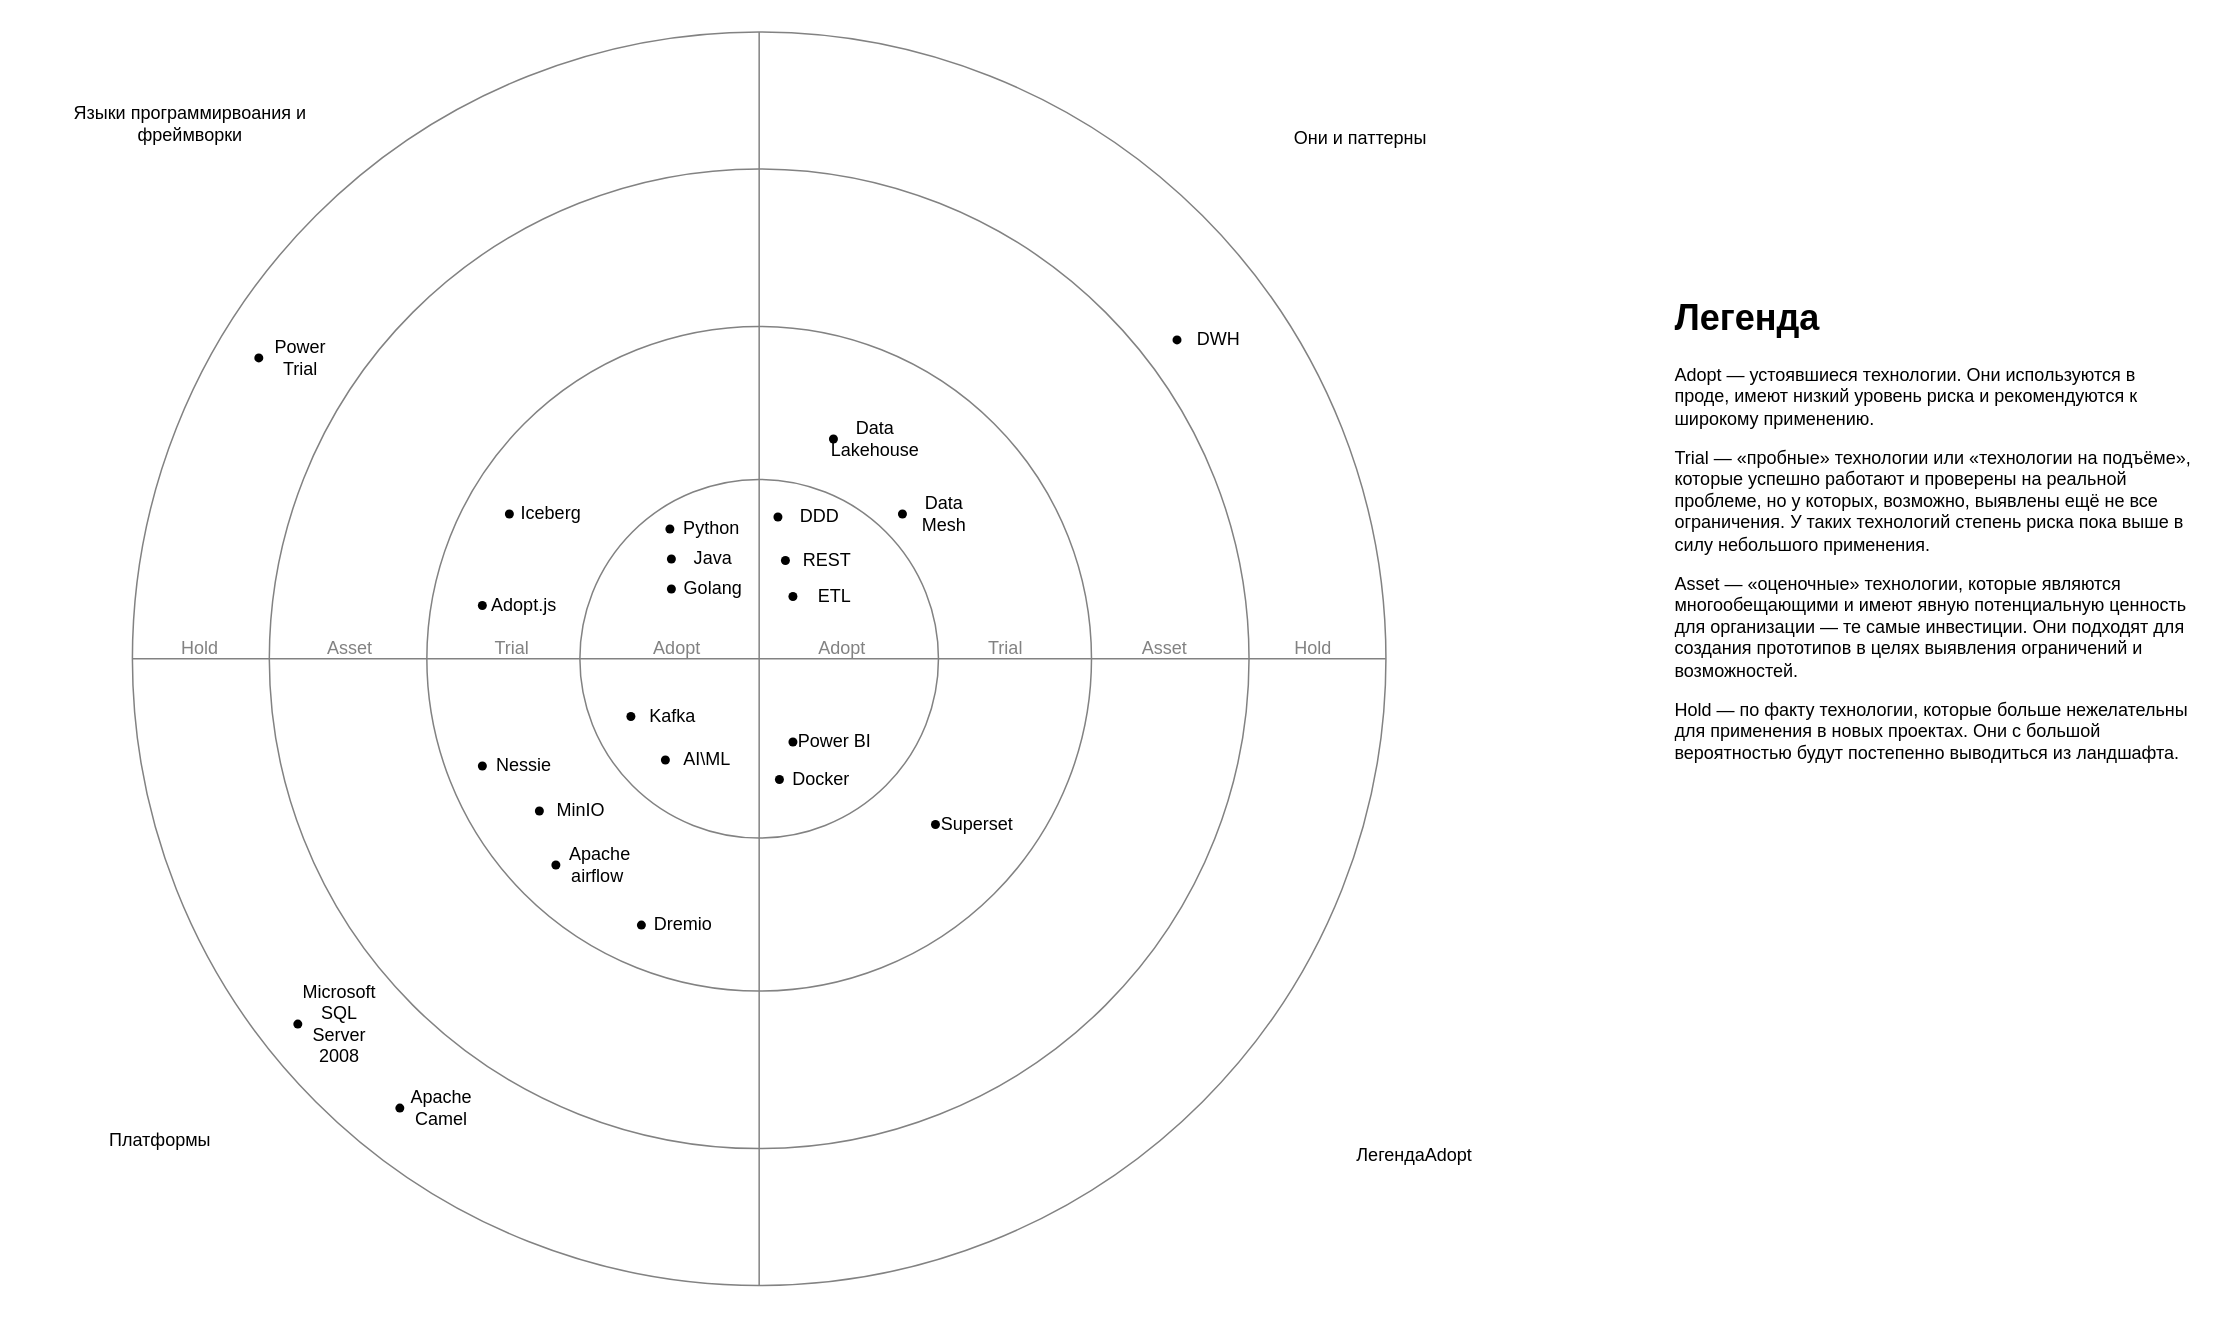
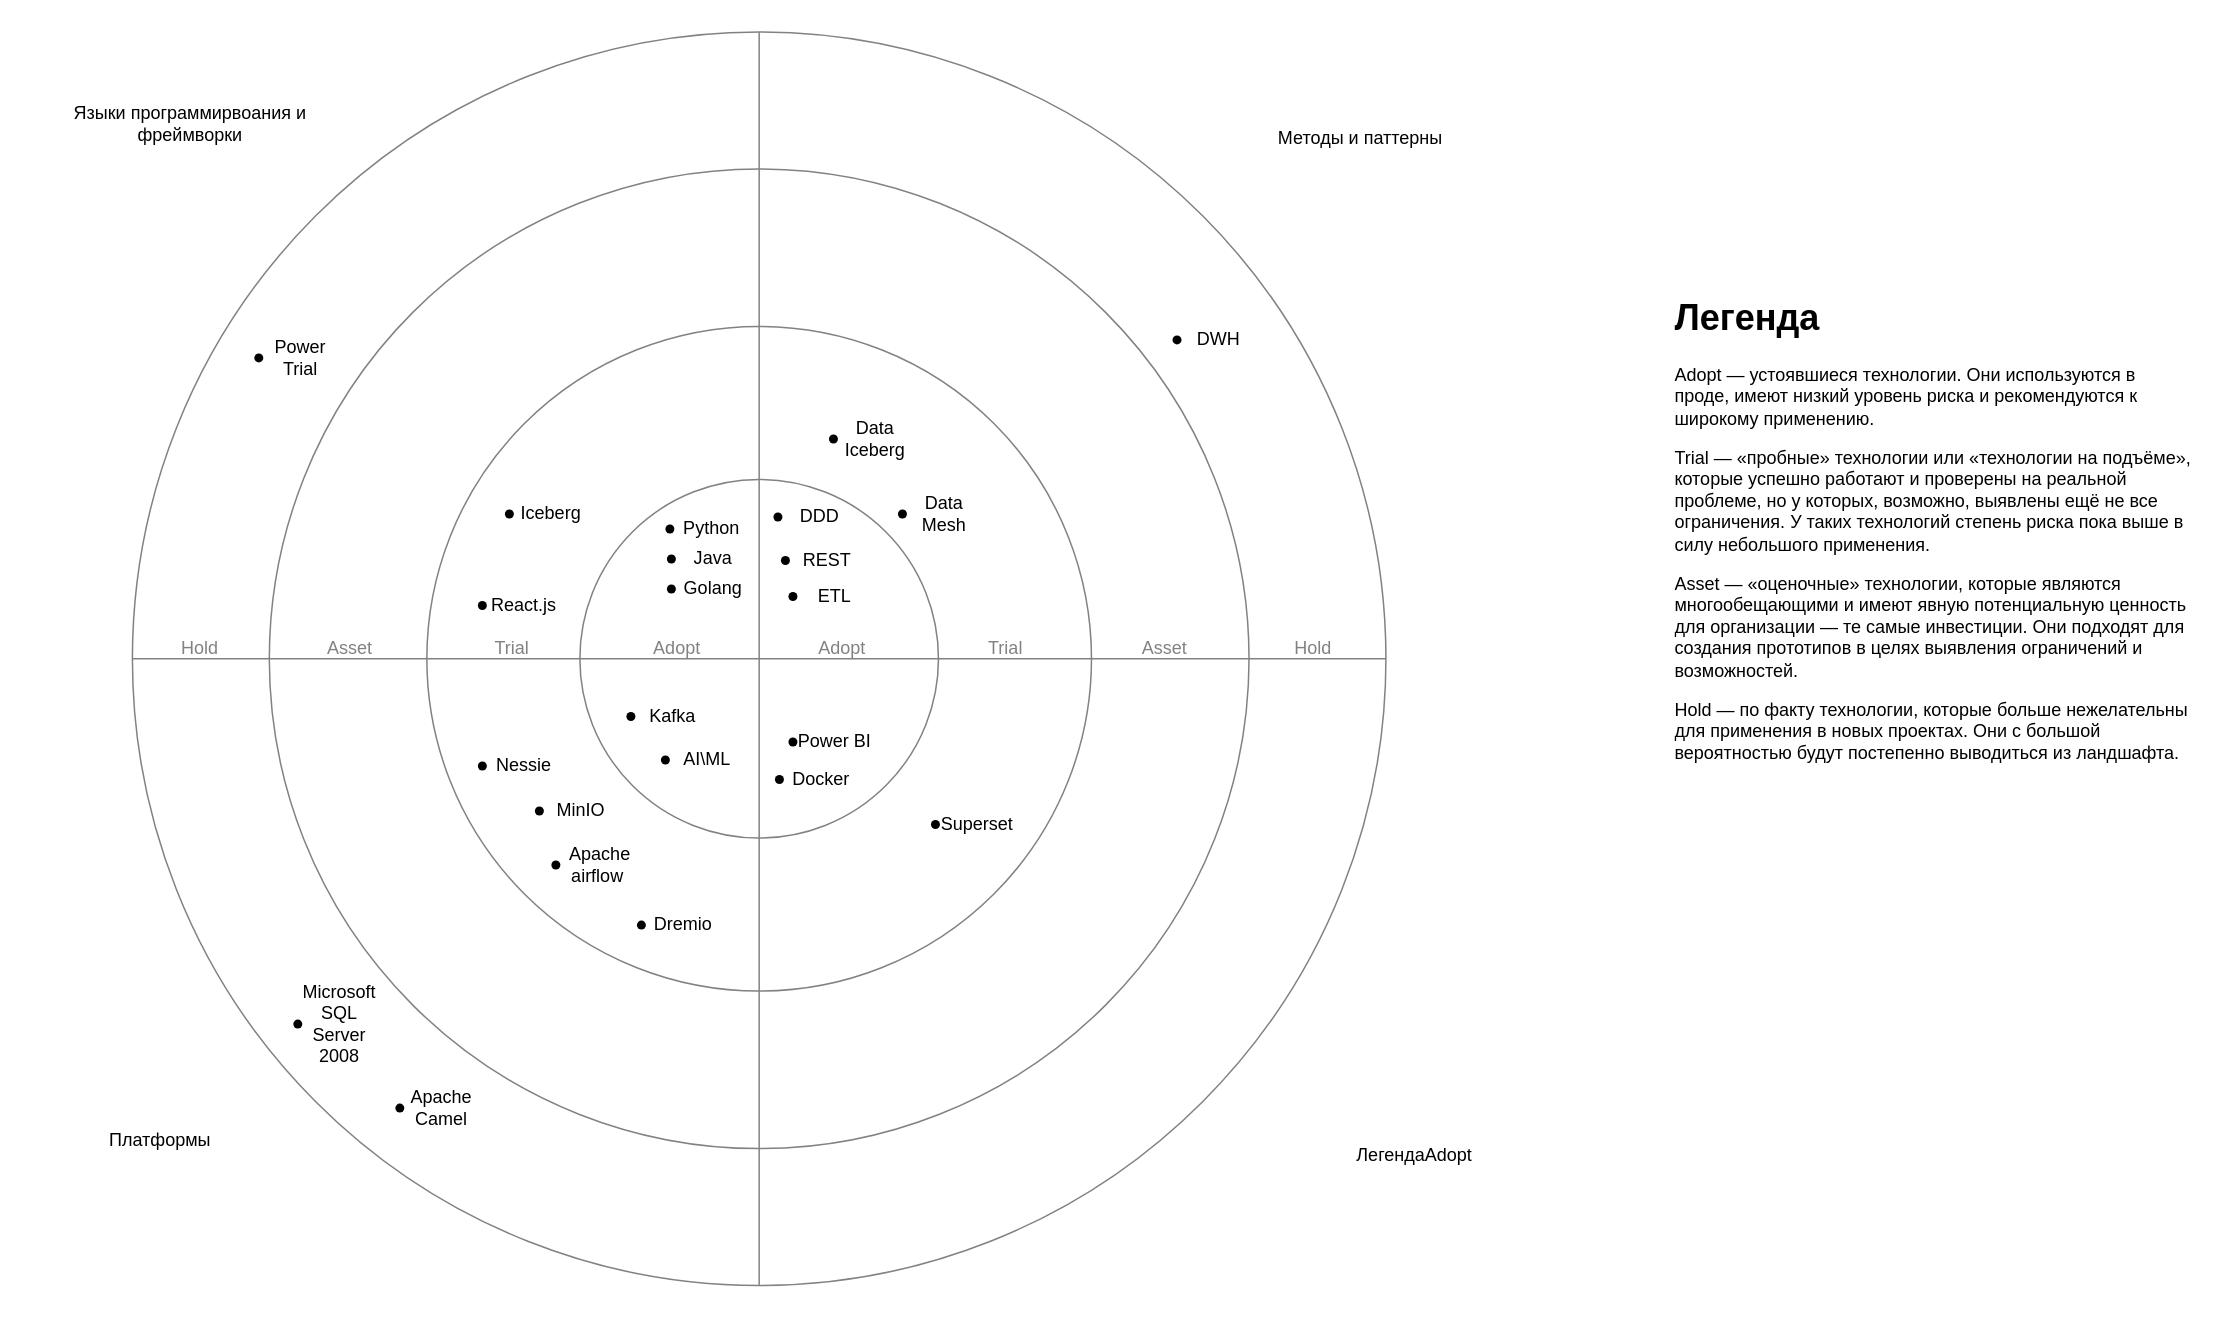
node "Они и паттерны": label "Они и паттерны" -> "Методы и паттерны"
node "Data Lakehouse": label "Data Lakehouse" -> "Data Iceberg"
node "Adopt.js": label "Adopt.js" -> "React.js"
